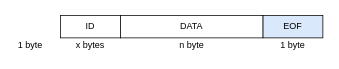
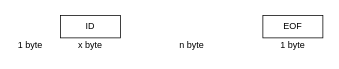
node "DATA": removed
node "EOF": fillcolor #dae8fc -> #ffffff
node "x bytes": label "x bytes" -> "x byte"
